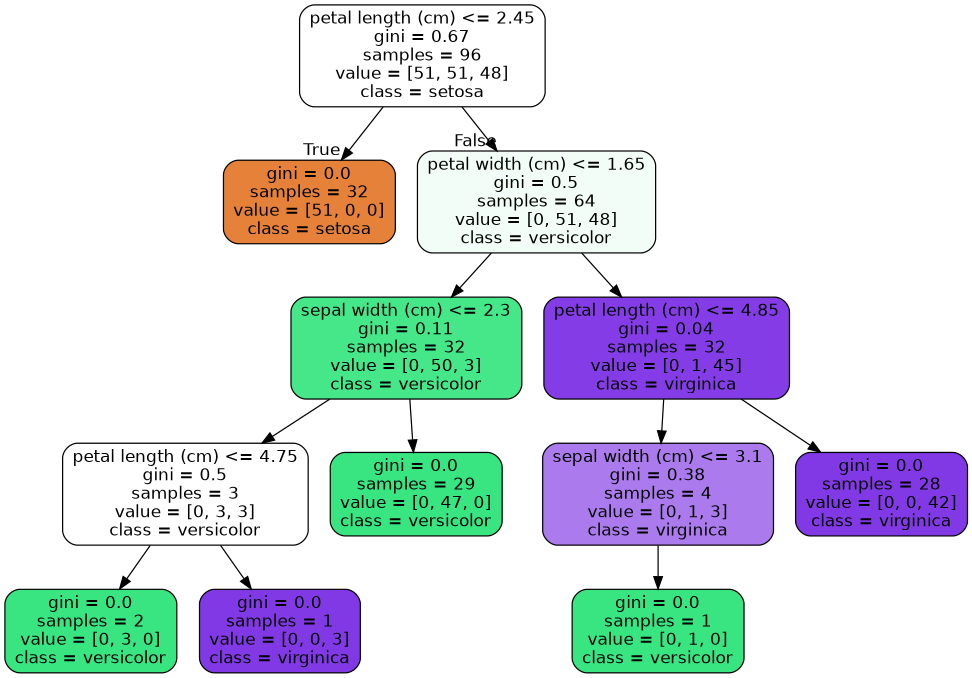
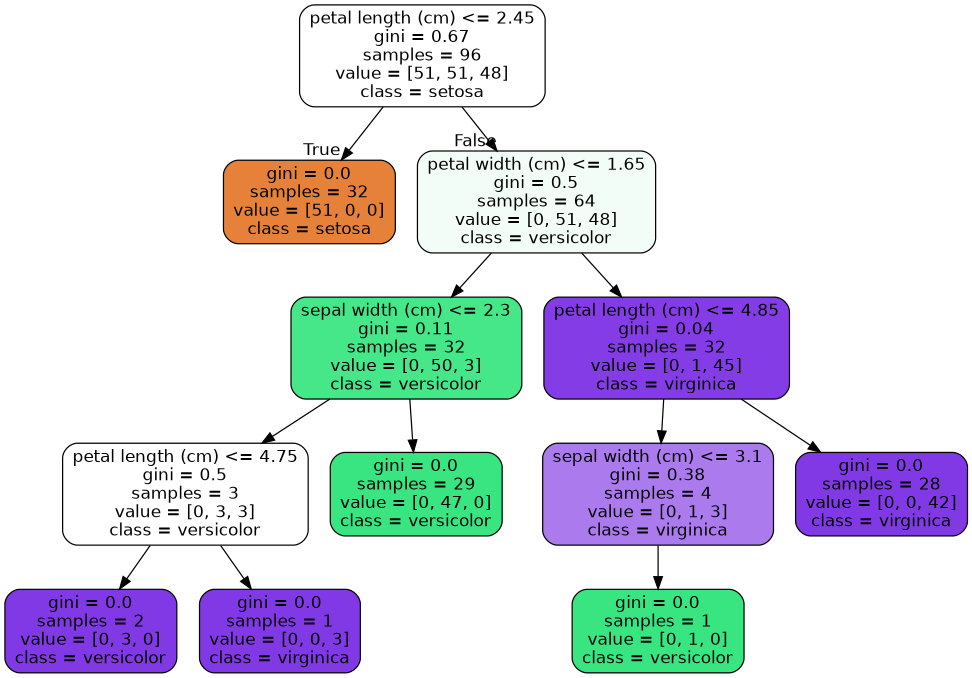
node "gini = 0.0 samples = 2 value = [0, 3, 0] class = versicolor": fillcolor #39e581 -> #8139e5
